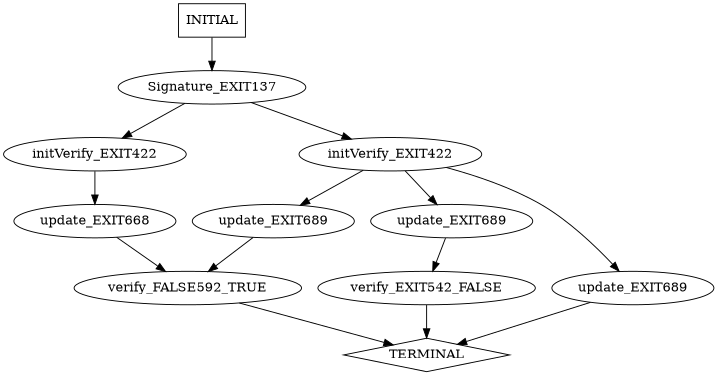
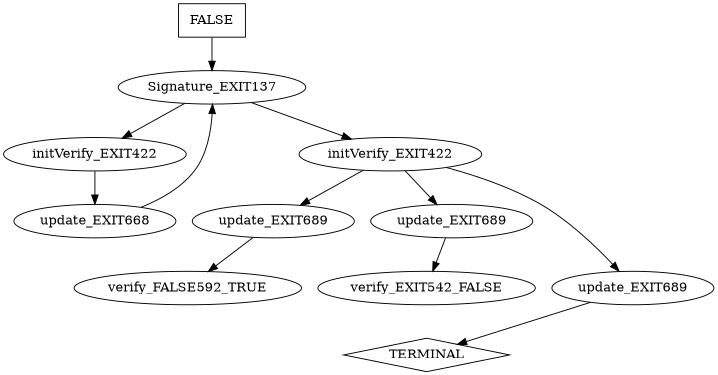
node "INITIAL": label "INITIAL" -> "FALSE"
edge "update_EXIT668" -> "verify_FALSE592_TRUE": now "update_EXIT668" -> "Signature_EXIT137"
edge "verify_EXIT542_FALSE" -> "TERMINAL": removed
edge "verify_FALSE592_TRUE" -> "TERMINAL": removed
